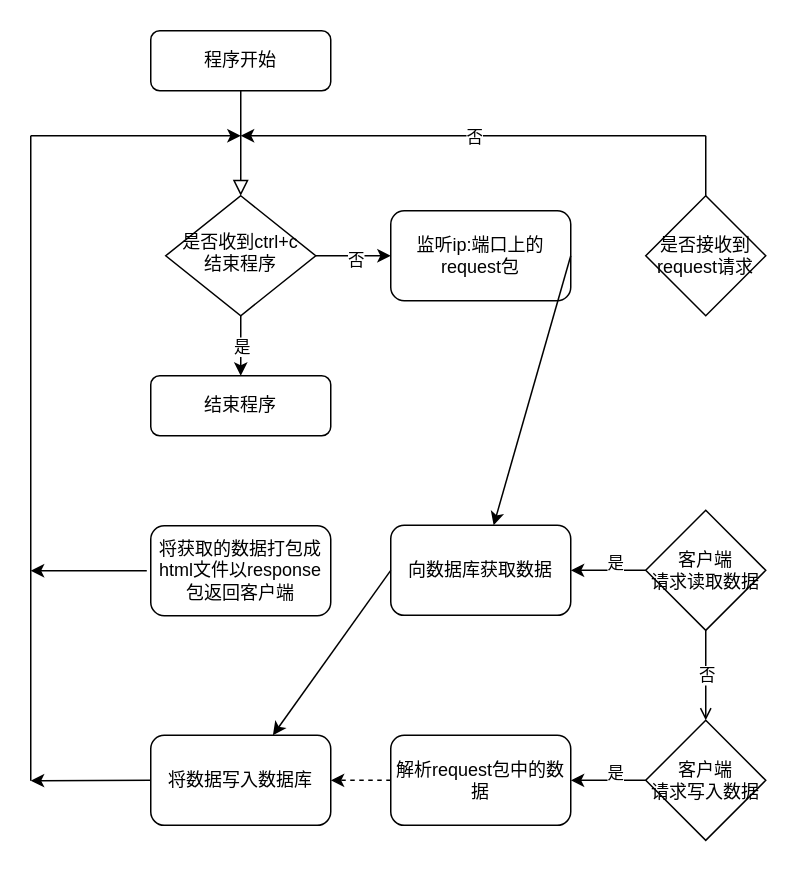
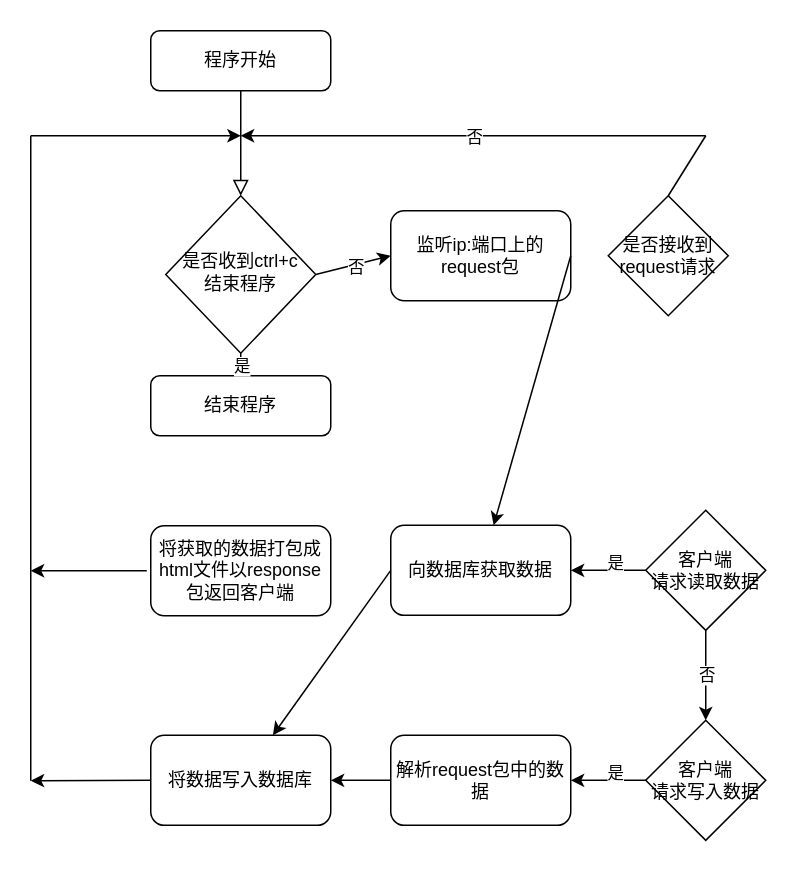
node "是否收到ctrl+c 结束程序": size 150x120 -> 150x158
node "是否接收到request请求": moved (706, 256) -> (668, 256)
edge "客户端 请求读取数据" -> "客户端 请求写入数据": arrowhead open -> classic
edge "解析request包中的数据" -> "将数据写入数据库": style dashed -> solid
